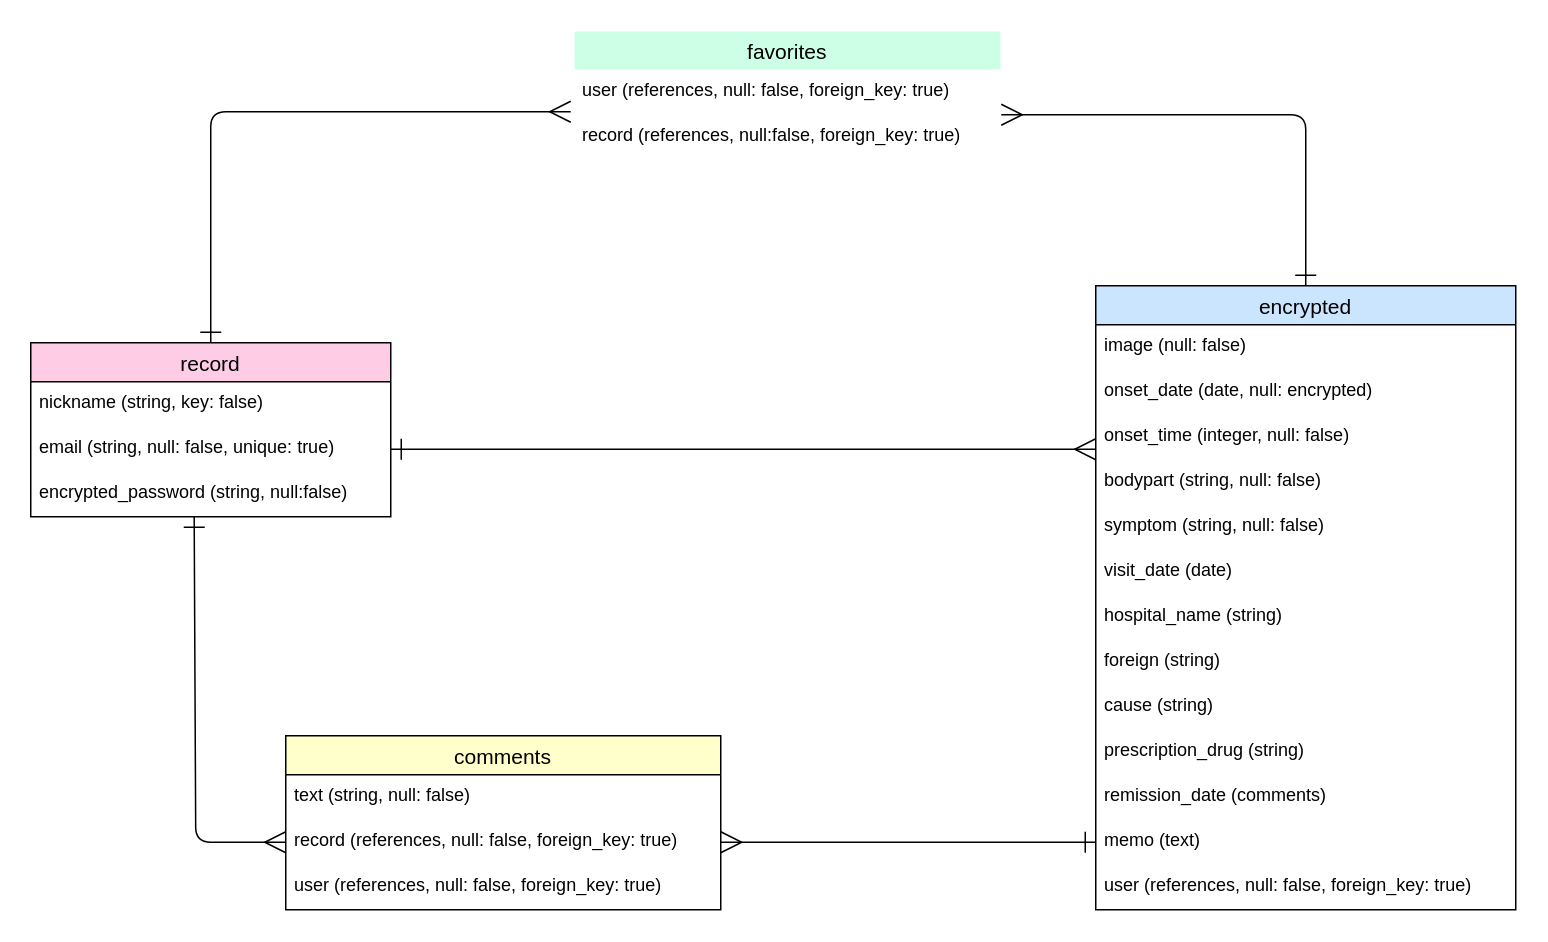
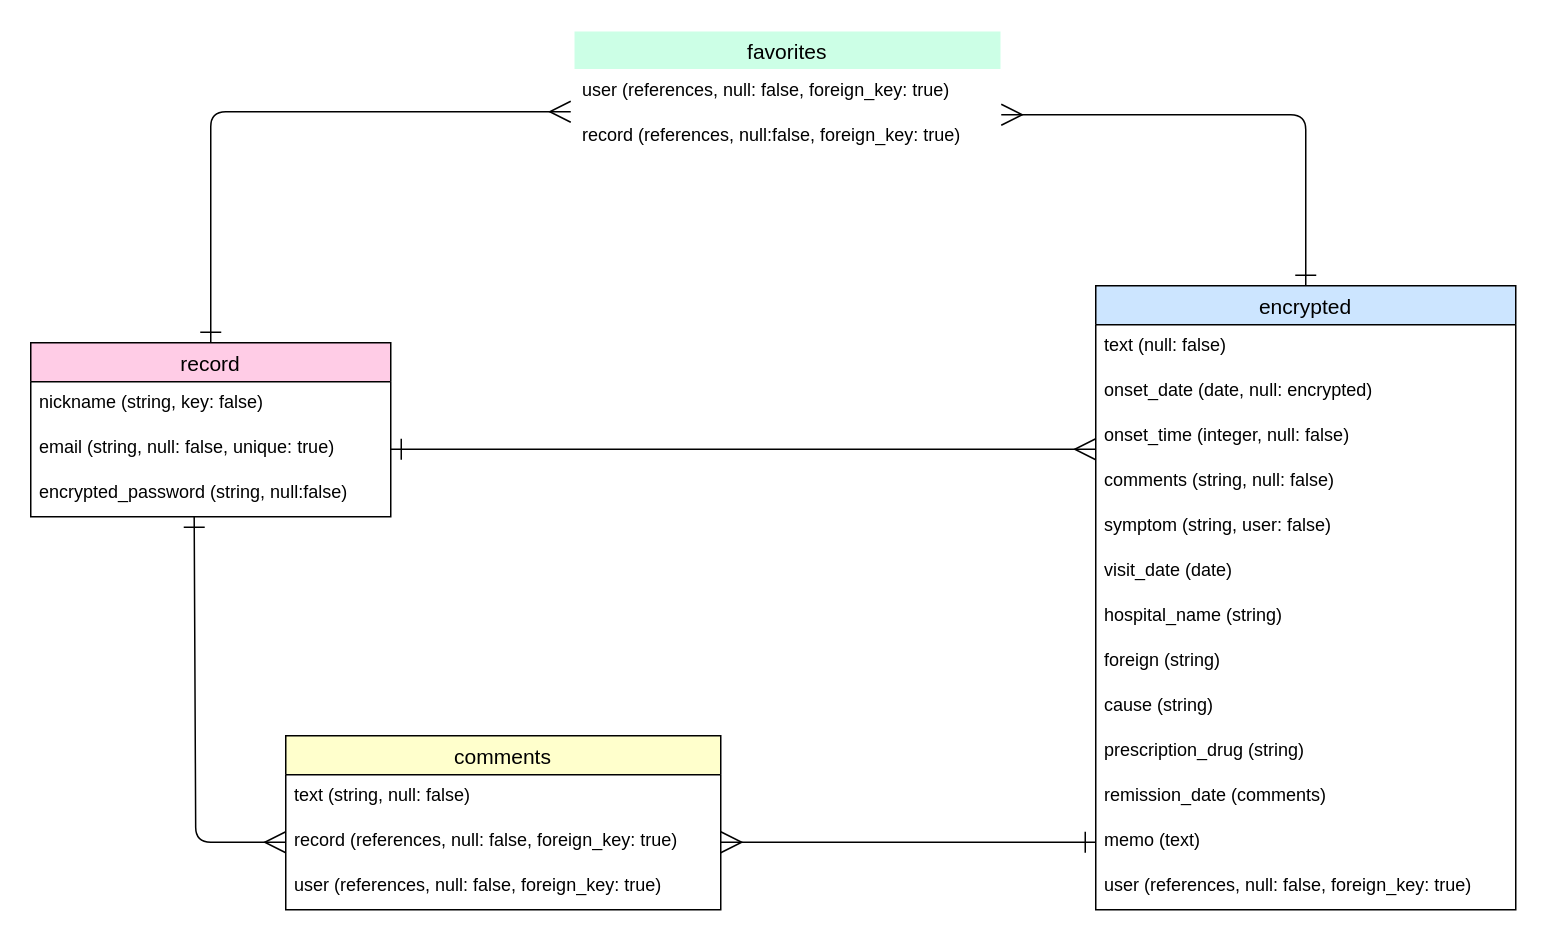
node "image (null: false)": label "image (null: false)" -> "text (null: false)"
node "bodypart (string, null: false)": label "bodypart (string, null: false)" -> "comments (string, null: false)"
node "symptom (string, null: false)": label "symptom (string, null: false)" -> "symptom (string, user: false)"
